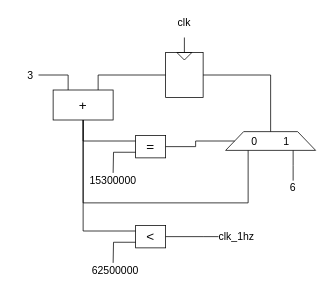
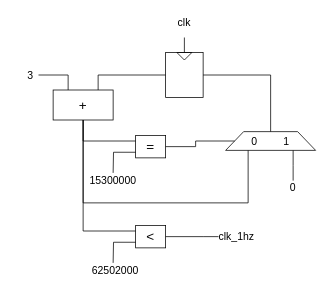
node "6": label "6" -> "0"
node "62500000": label "62500000" -> "62502000"
